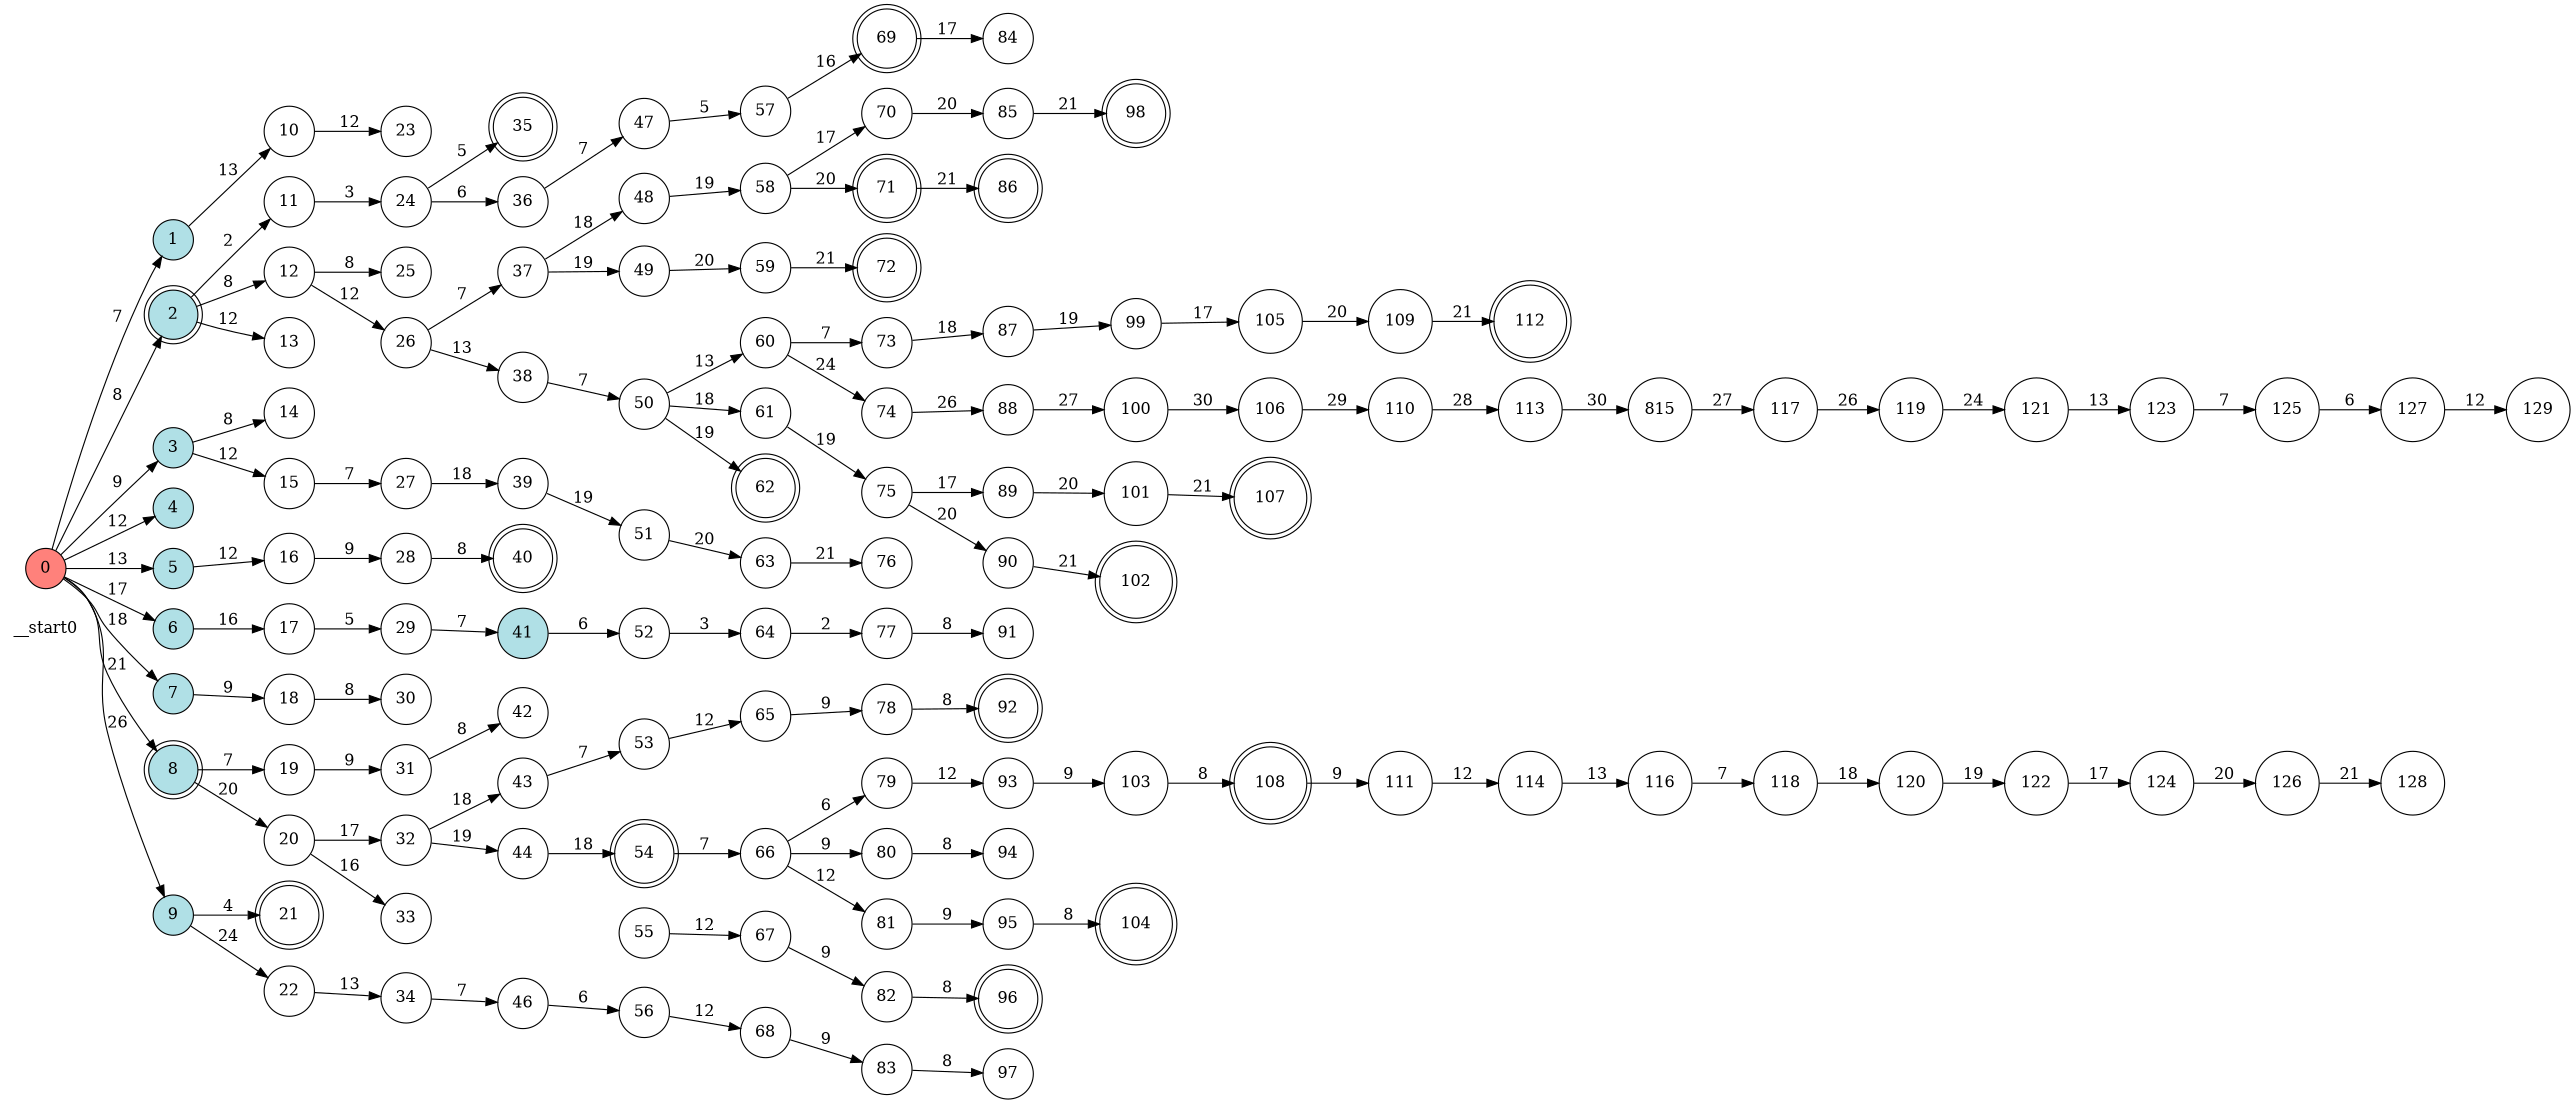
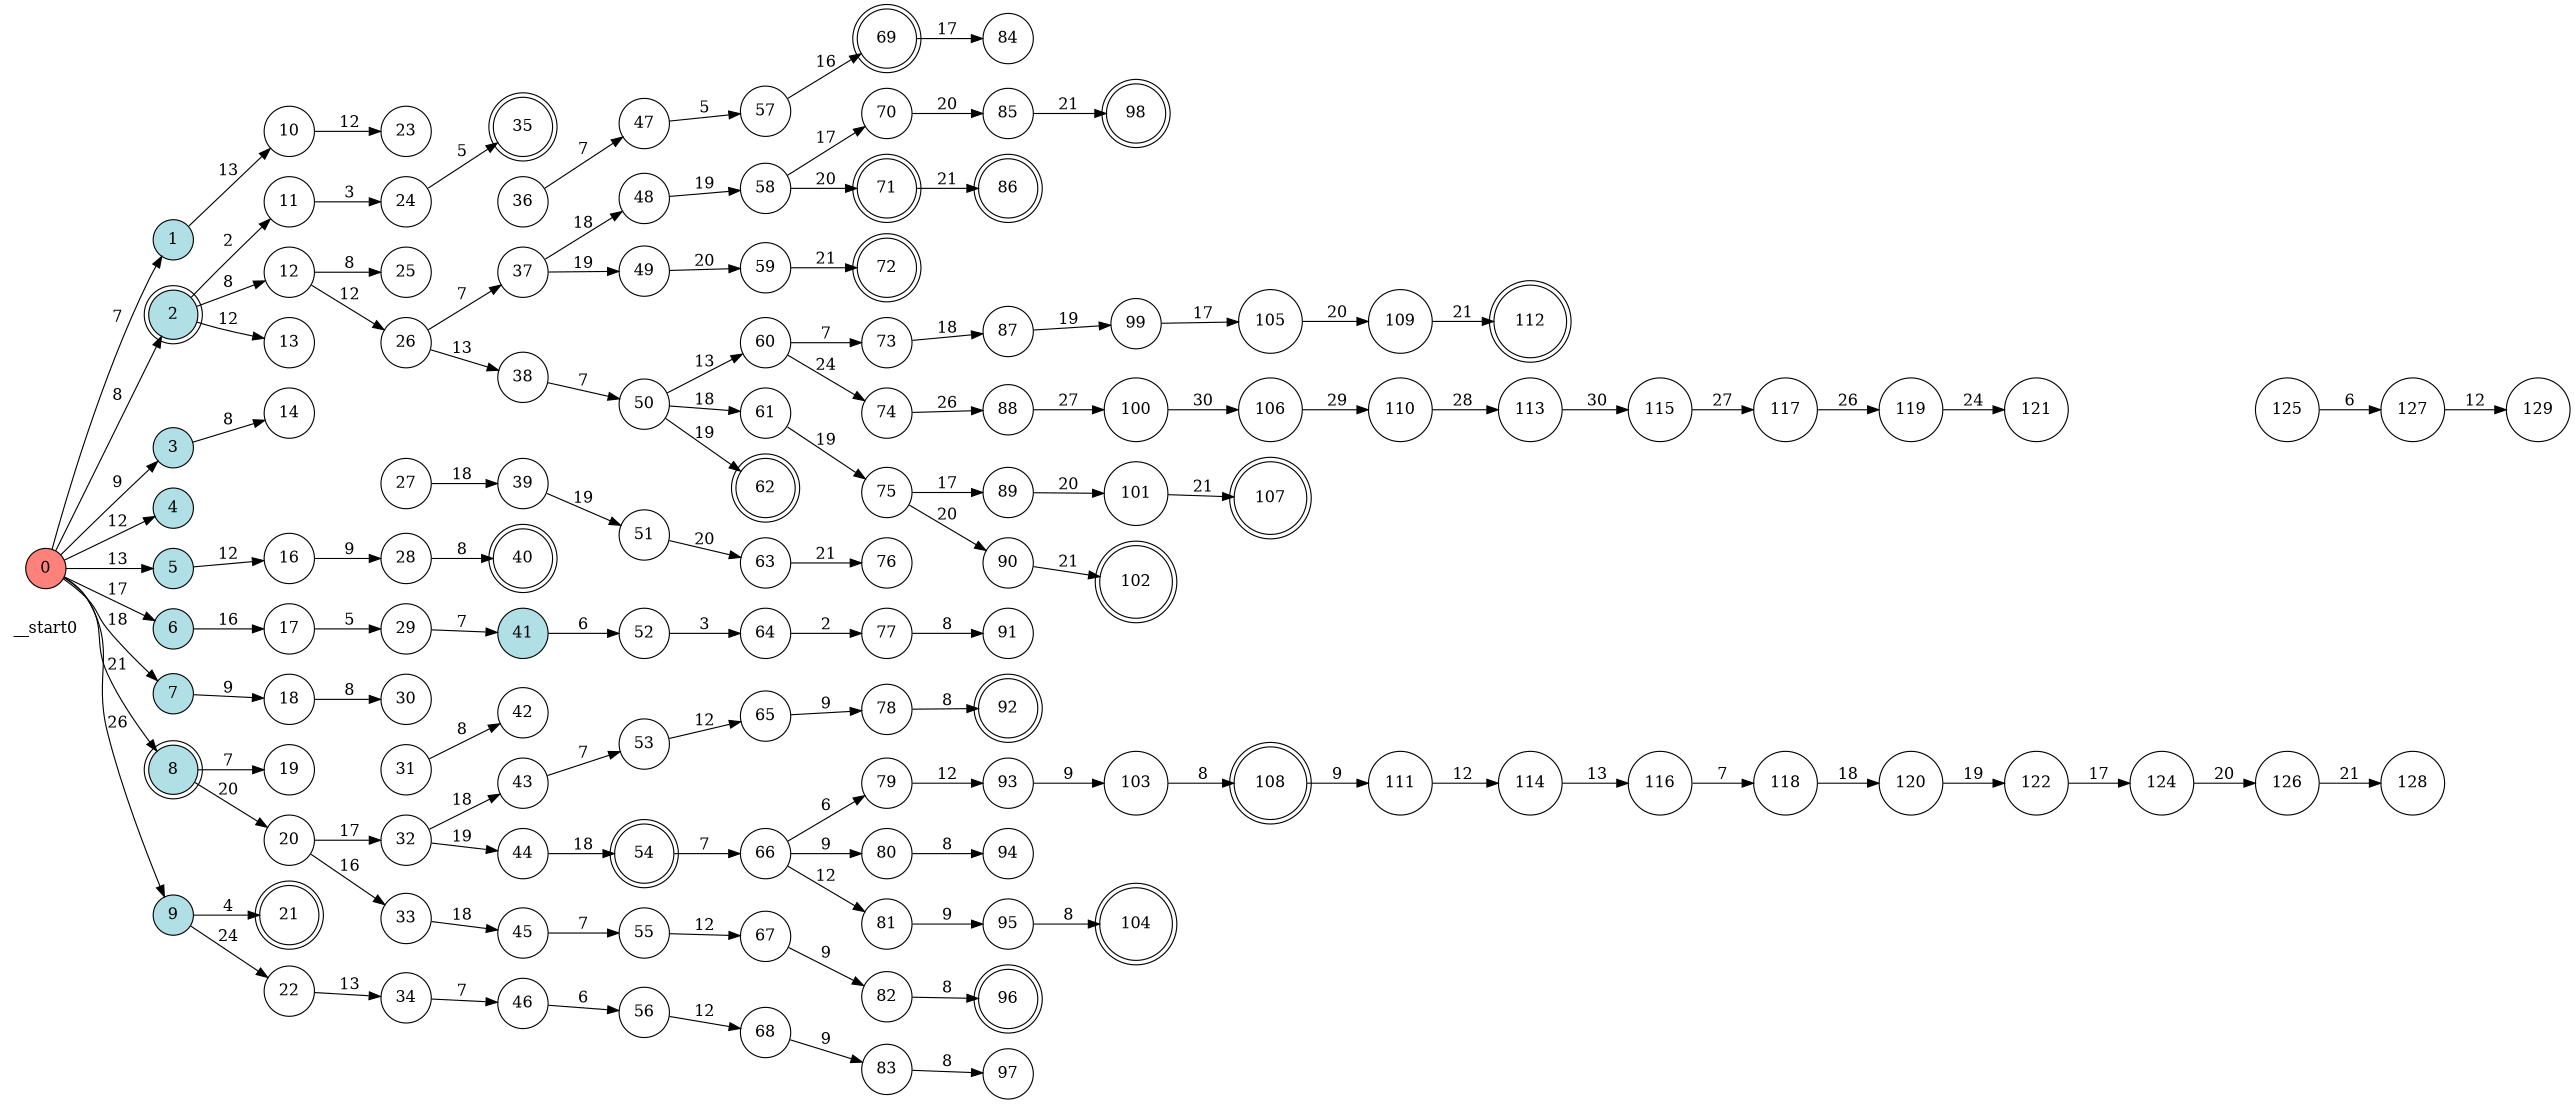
edge "24" -> "36": removed, label "6"
node "815": label "815" -> "115"
node "123": removed
node "15": removed
edge "19" -> "31": removed, label "9"
node "45": added
